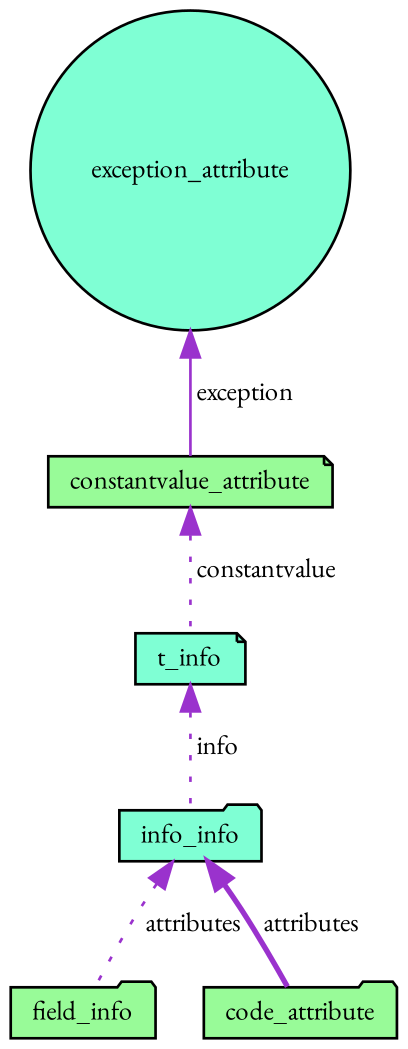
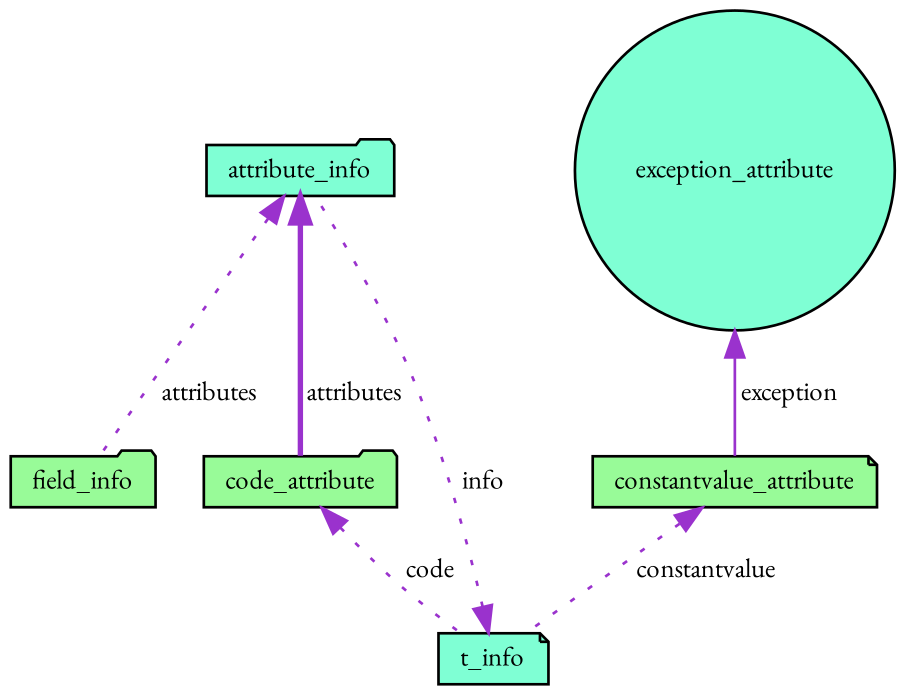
edge "t_info" -> "code_attribute": added, label "code"
node "info_info": label "info_info" -> "attribute_info"
